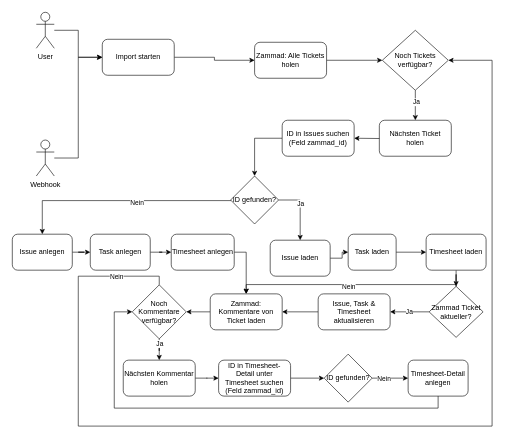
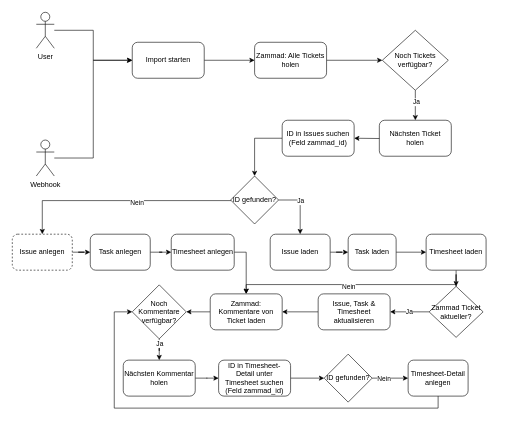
node "Import starten": moved (138, 57) -> (168, 60)
node "Issue anlegen": style solid -> dashed
node "Issue laden": moved (300, 258) -> (300, 252)
edge "Noch Kommentare verfügbar?" -> "Noch Tickets verfügbar?": removed, label "Nein"
